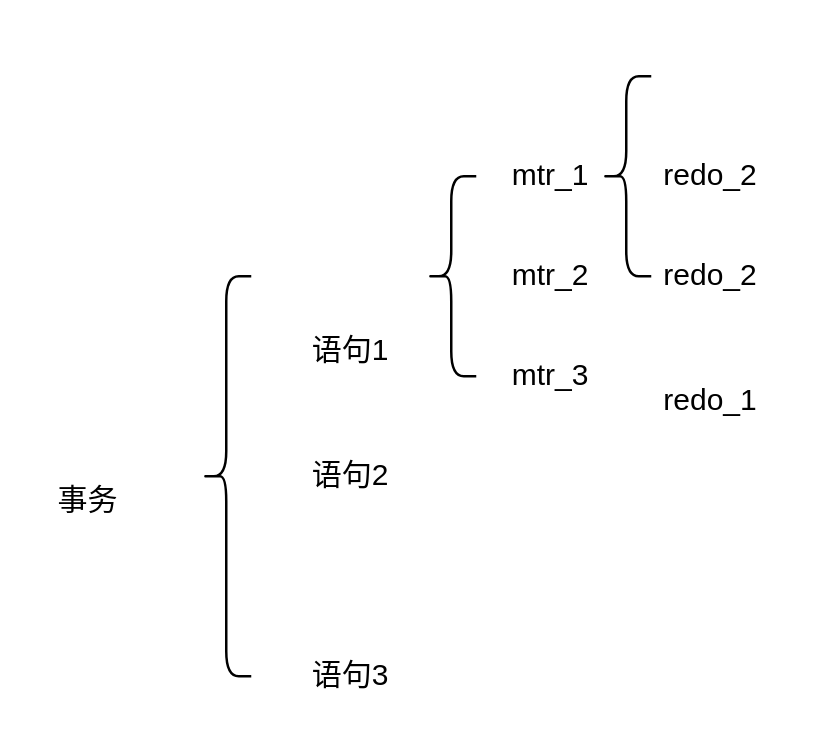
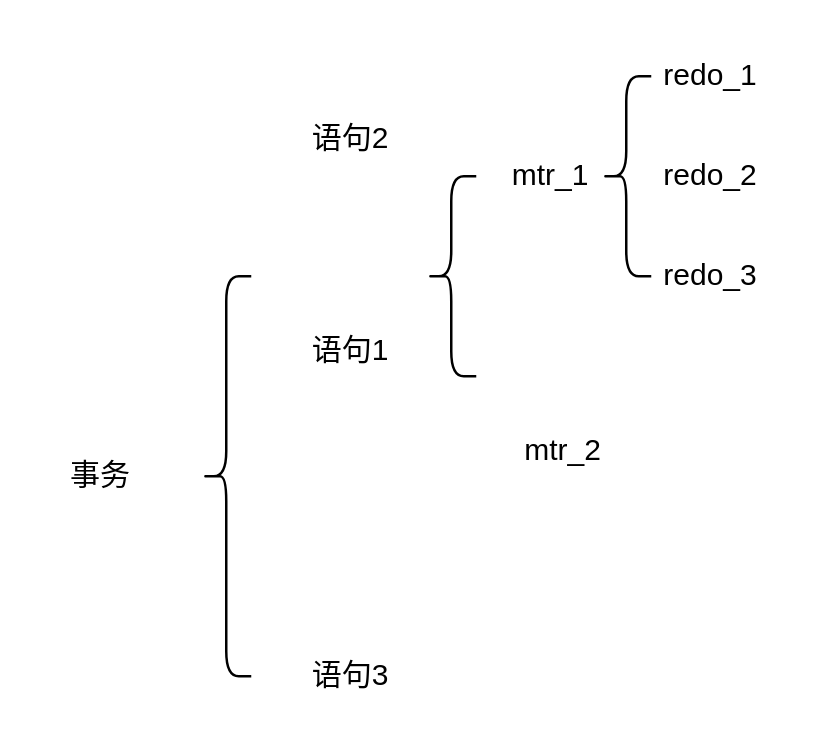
node "mtr_2": moved (551, 276) -> (564, 451)
node "redo_2": label "redo_2" -> "redo_3"
node "mtr_3": removed
node "redo_1": moved (711, 401) -> (711, 76)
node "语句2": moved (351, 476) -> (351, 139)
node "事务": moved (89, 501) -> (101, 476)
